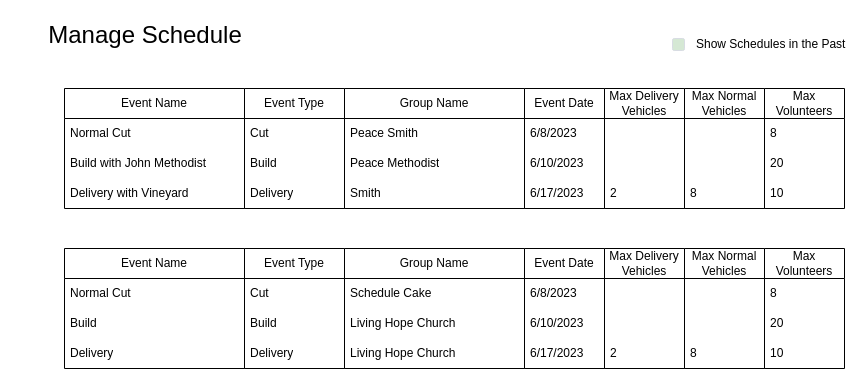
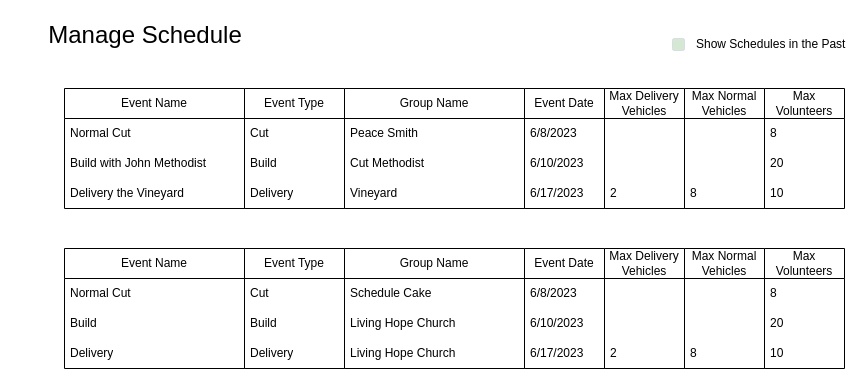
node "Peace Methodist": label "Peace Methodist" -> "Cut Methodist"
node "Delivery with Vineyard": label "Delivery with Vineyard" -> "Delivery the Vineyard"
node "Smith": label "Smith" -> "Vineyard"
